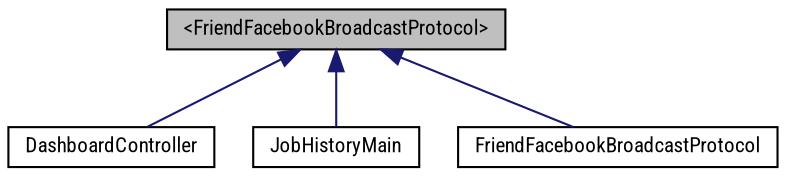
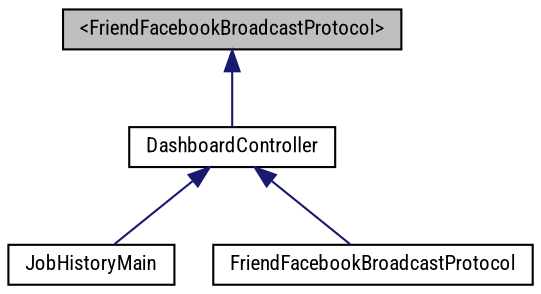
edge "FriendFacebookBroadcastProtocol" -> "<FriendFacebookBroadcastProtocol>": now "FriendFacebookBroadcastProtocol" -> "DashboardController"
edge "JobHistoryMain" -> "<FriendFacebookBroadcastProtocol>": now "JobHistoryMain" -> "DashboardController"
